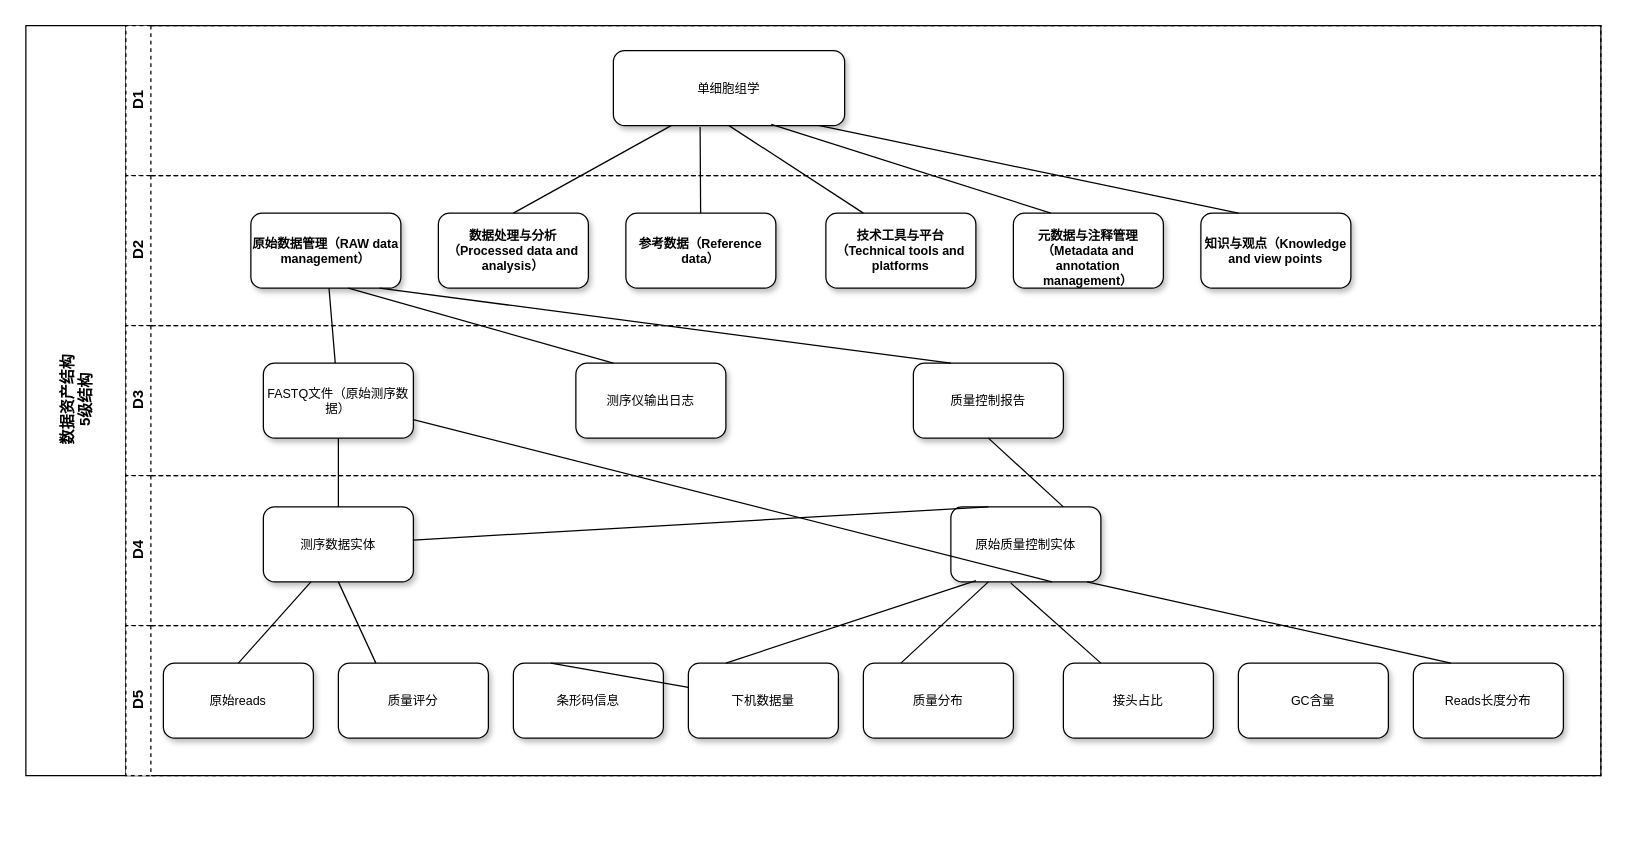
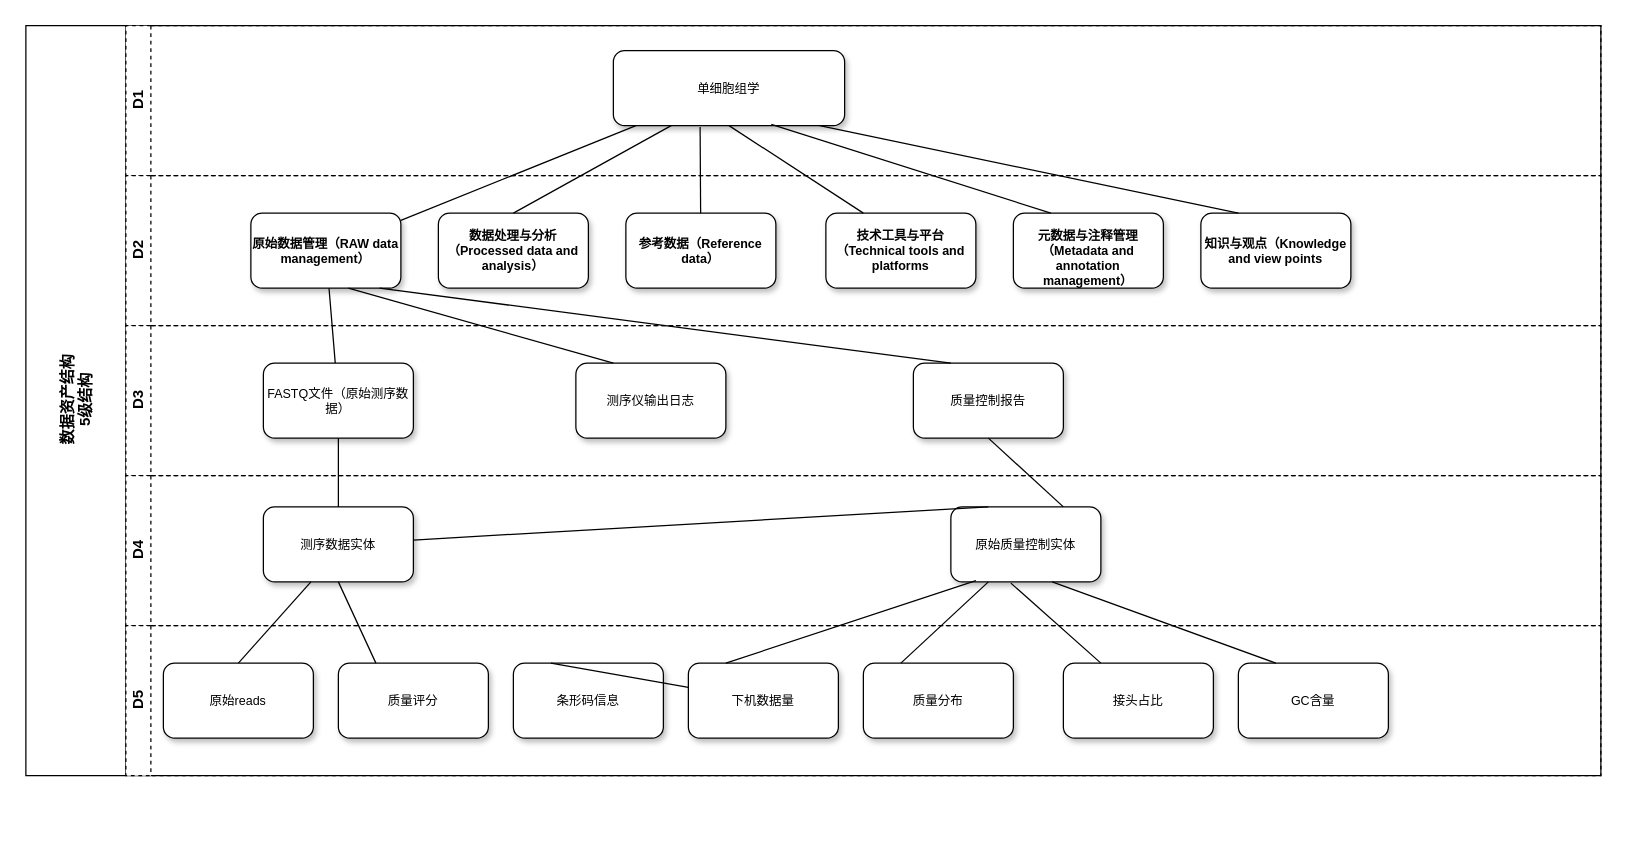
edge "单细胞组学" -- "原始数据管理（RAW data management）": added
edge "FASTQ文件（原始测序数据）" -- "原始质量控制实体": now "GC含量" -- "原始质量控制实体"
edge "原始质量控制实体" -- "Reads长度分布": removed
node "Reads长度分布": removed
